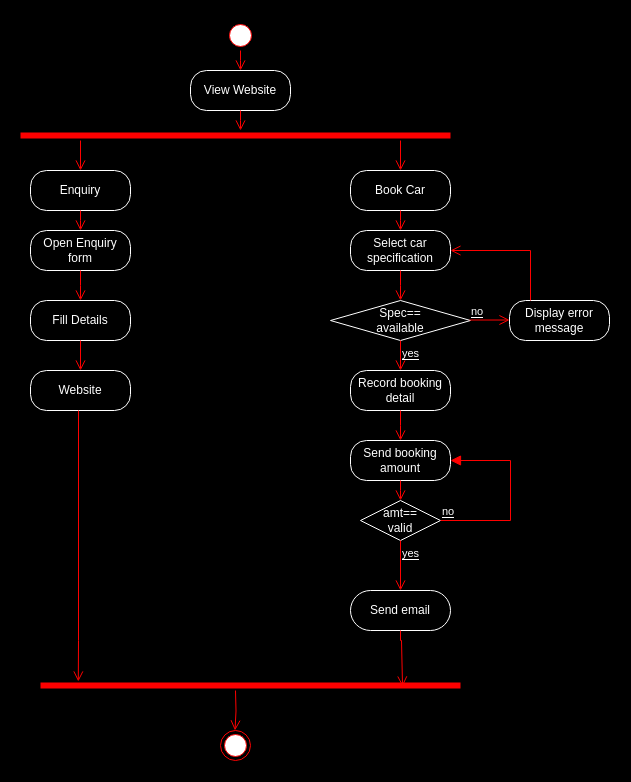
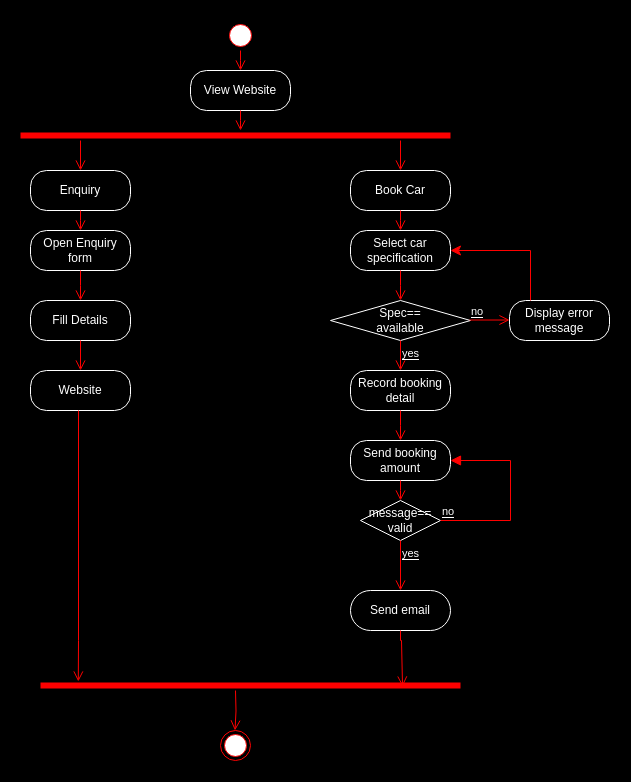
edge "Display error message" -> "Select car specification": arrowhead open -> classic
node "amt== valid": label "amt== valid" -> "message== valid"
